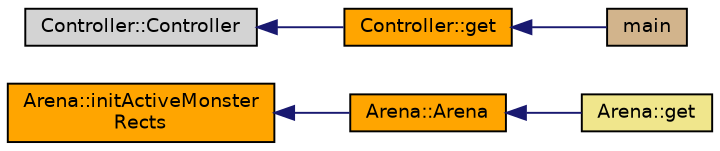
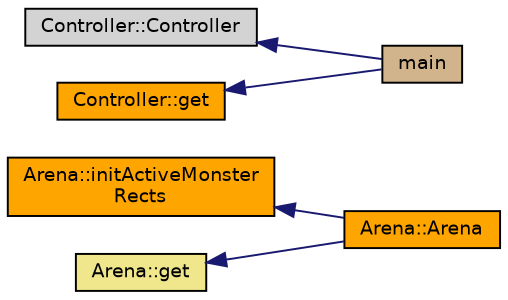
edge "Controller::get" -> "Controller::Controller": now "main" -> "Controller::Controller"
edge "Arena::get" -> "Arena::Arena": reversed
